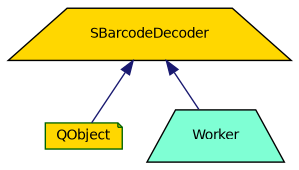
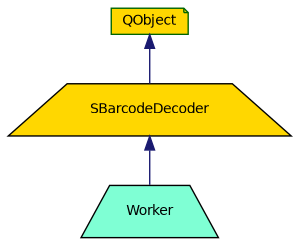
edge "QObject" -> "SBarcodeDecoder": reversed
